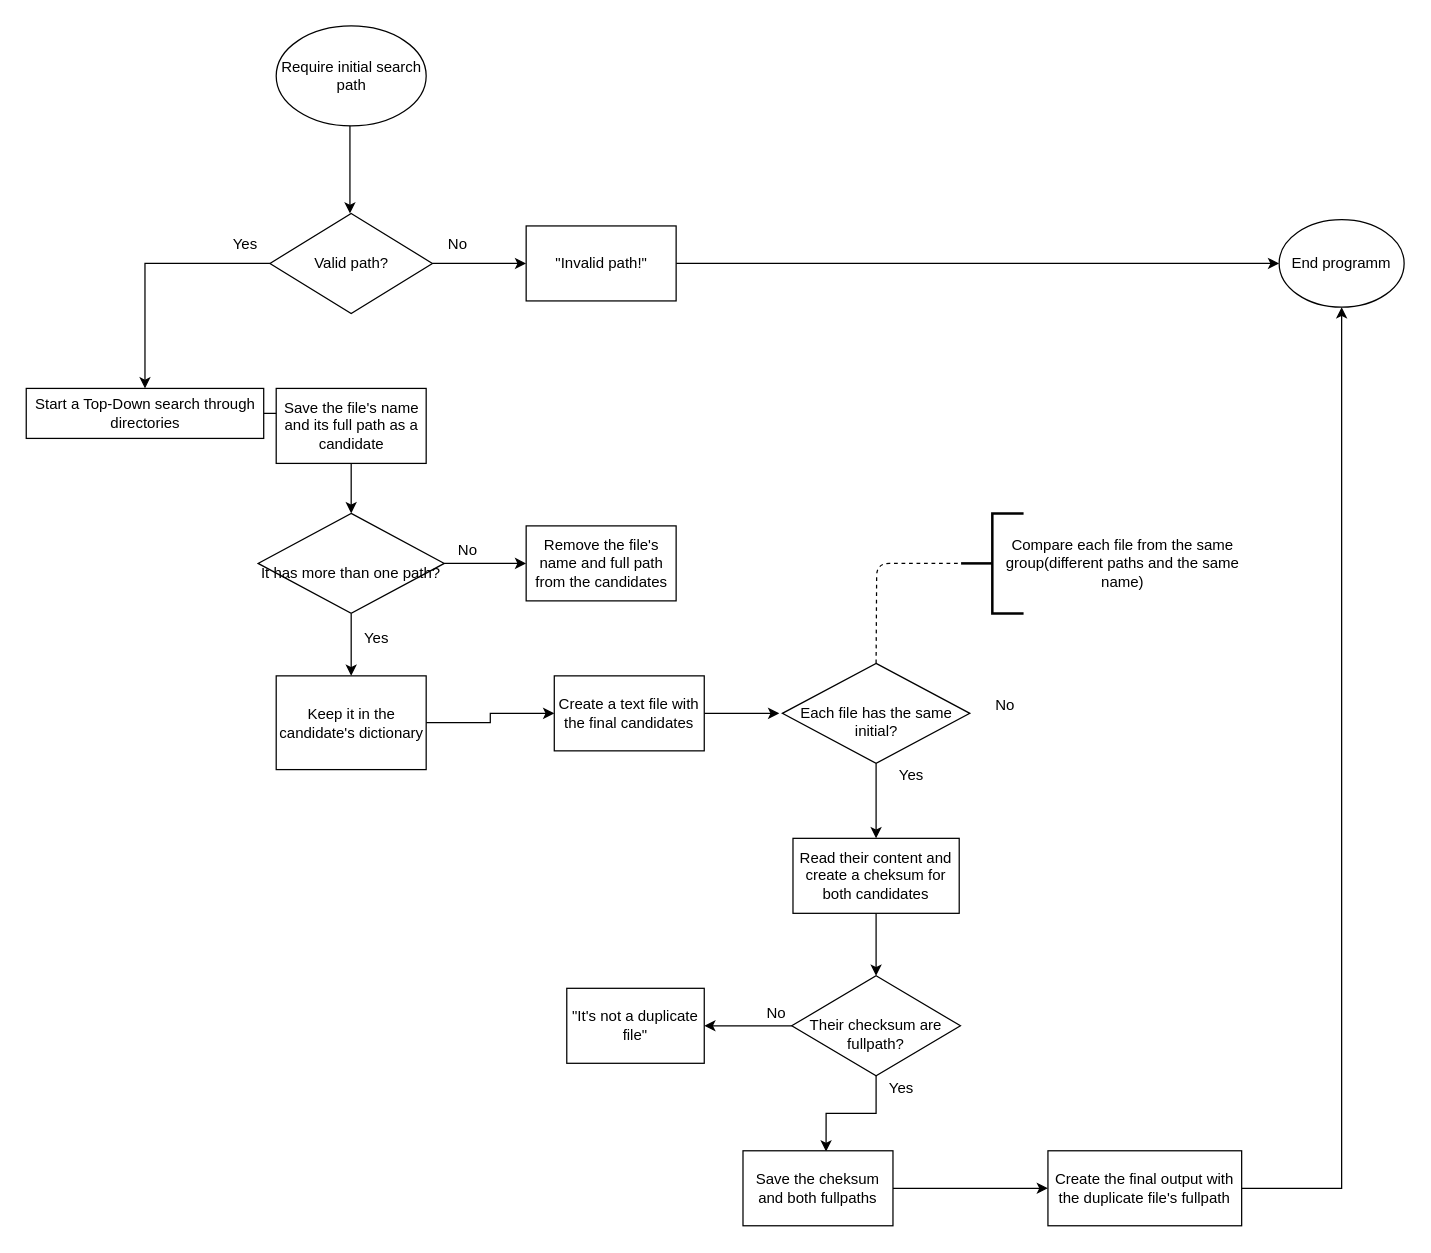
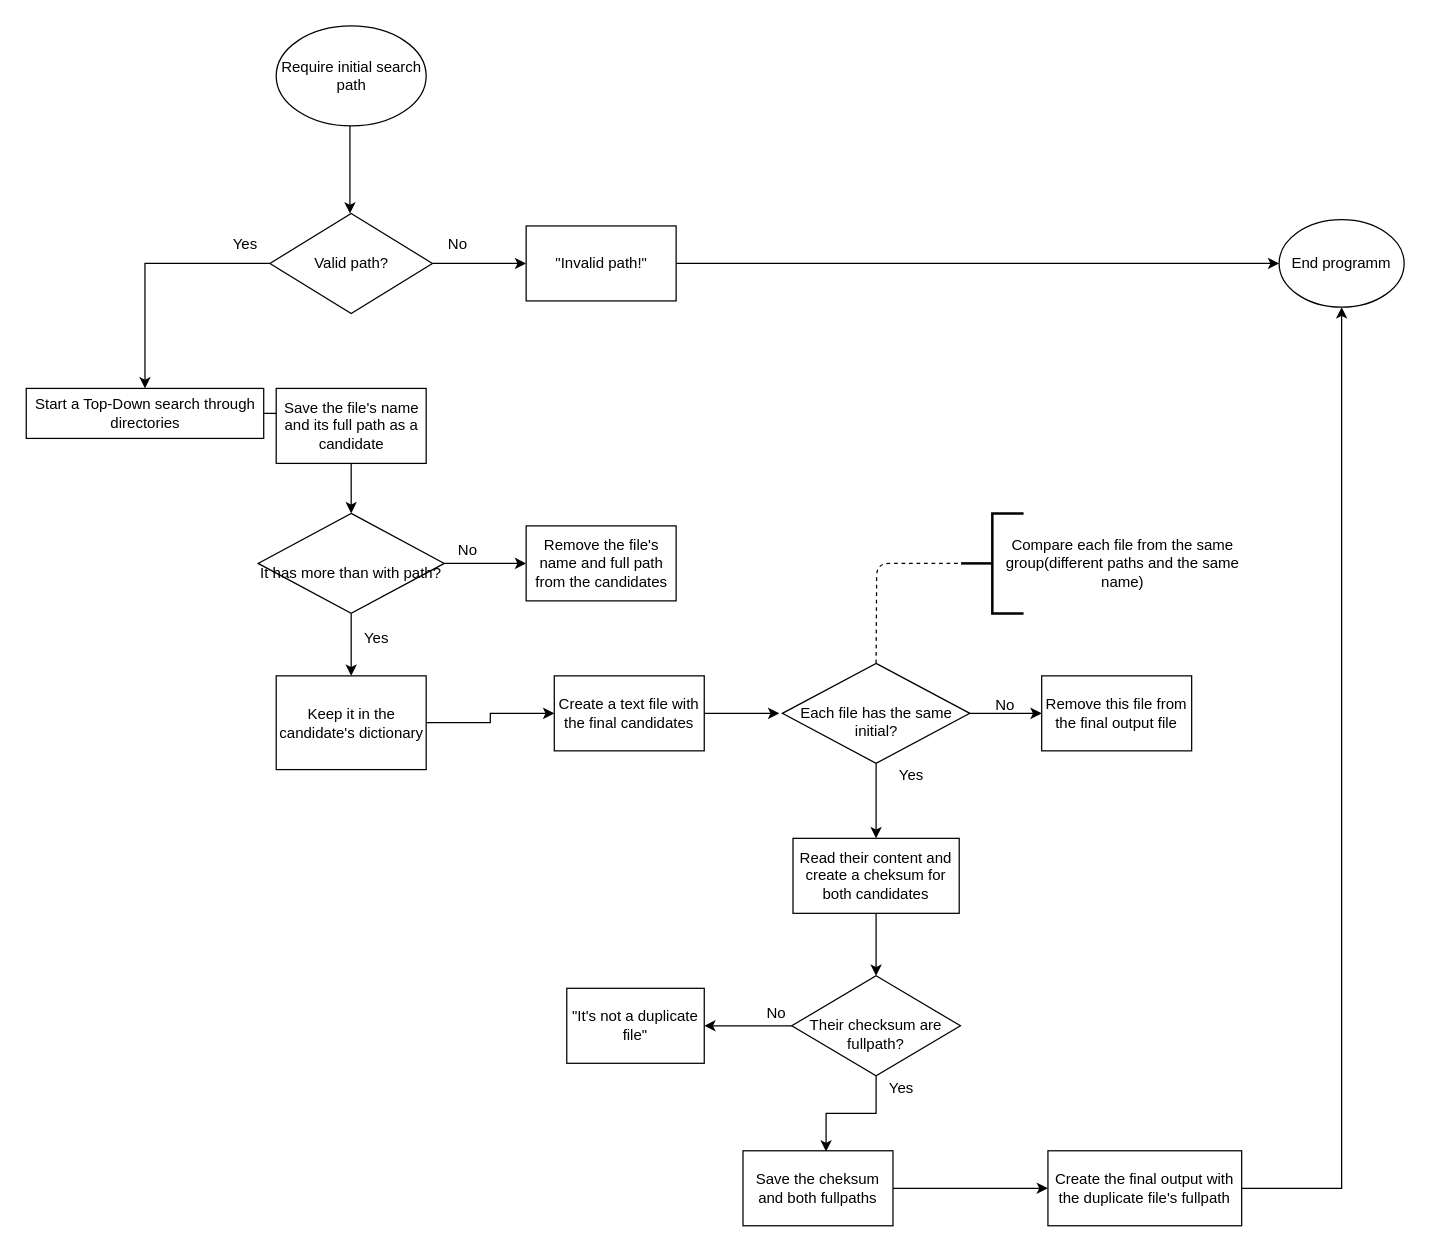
node "It has more than one path?": label "It has more than one path?" -> "It has more than with path?"
edge "Each file has the same initial?" -> "Remove this file from the final output file": added
node "Remove this file from the final output file": added
